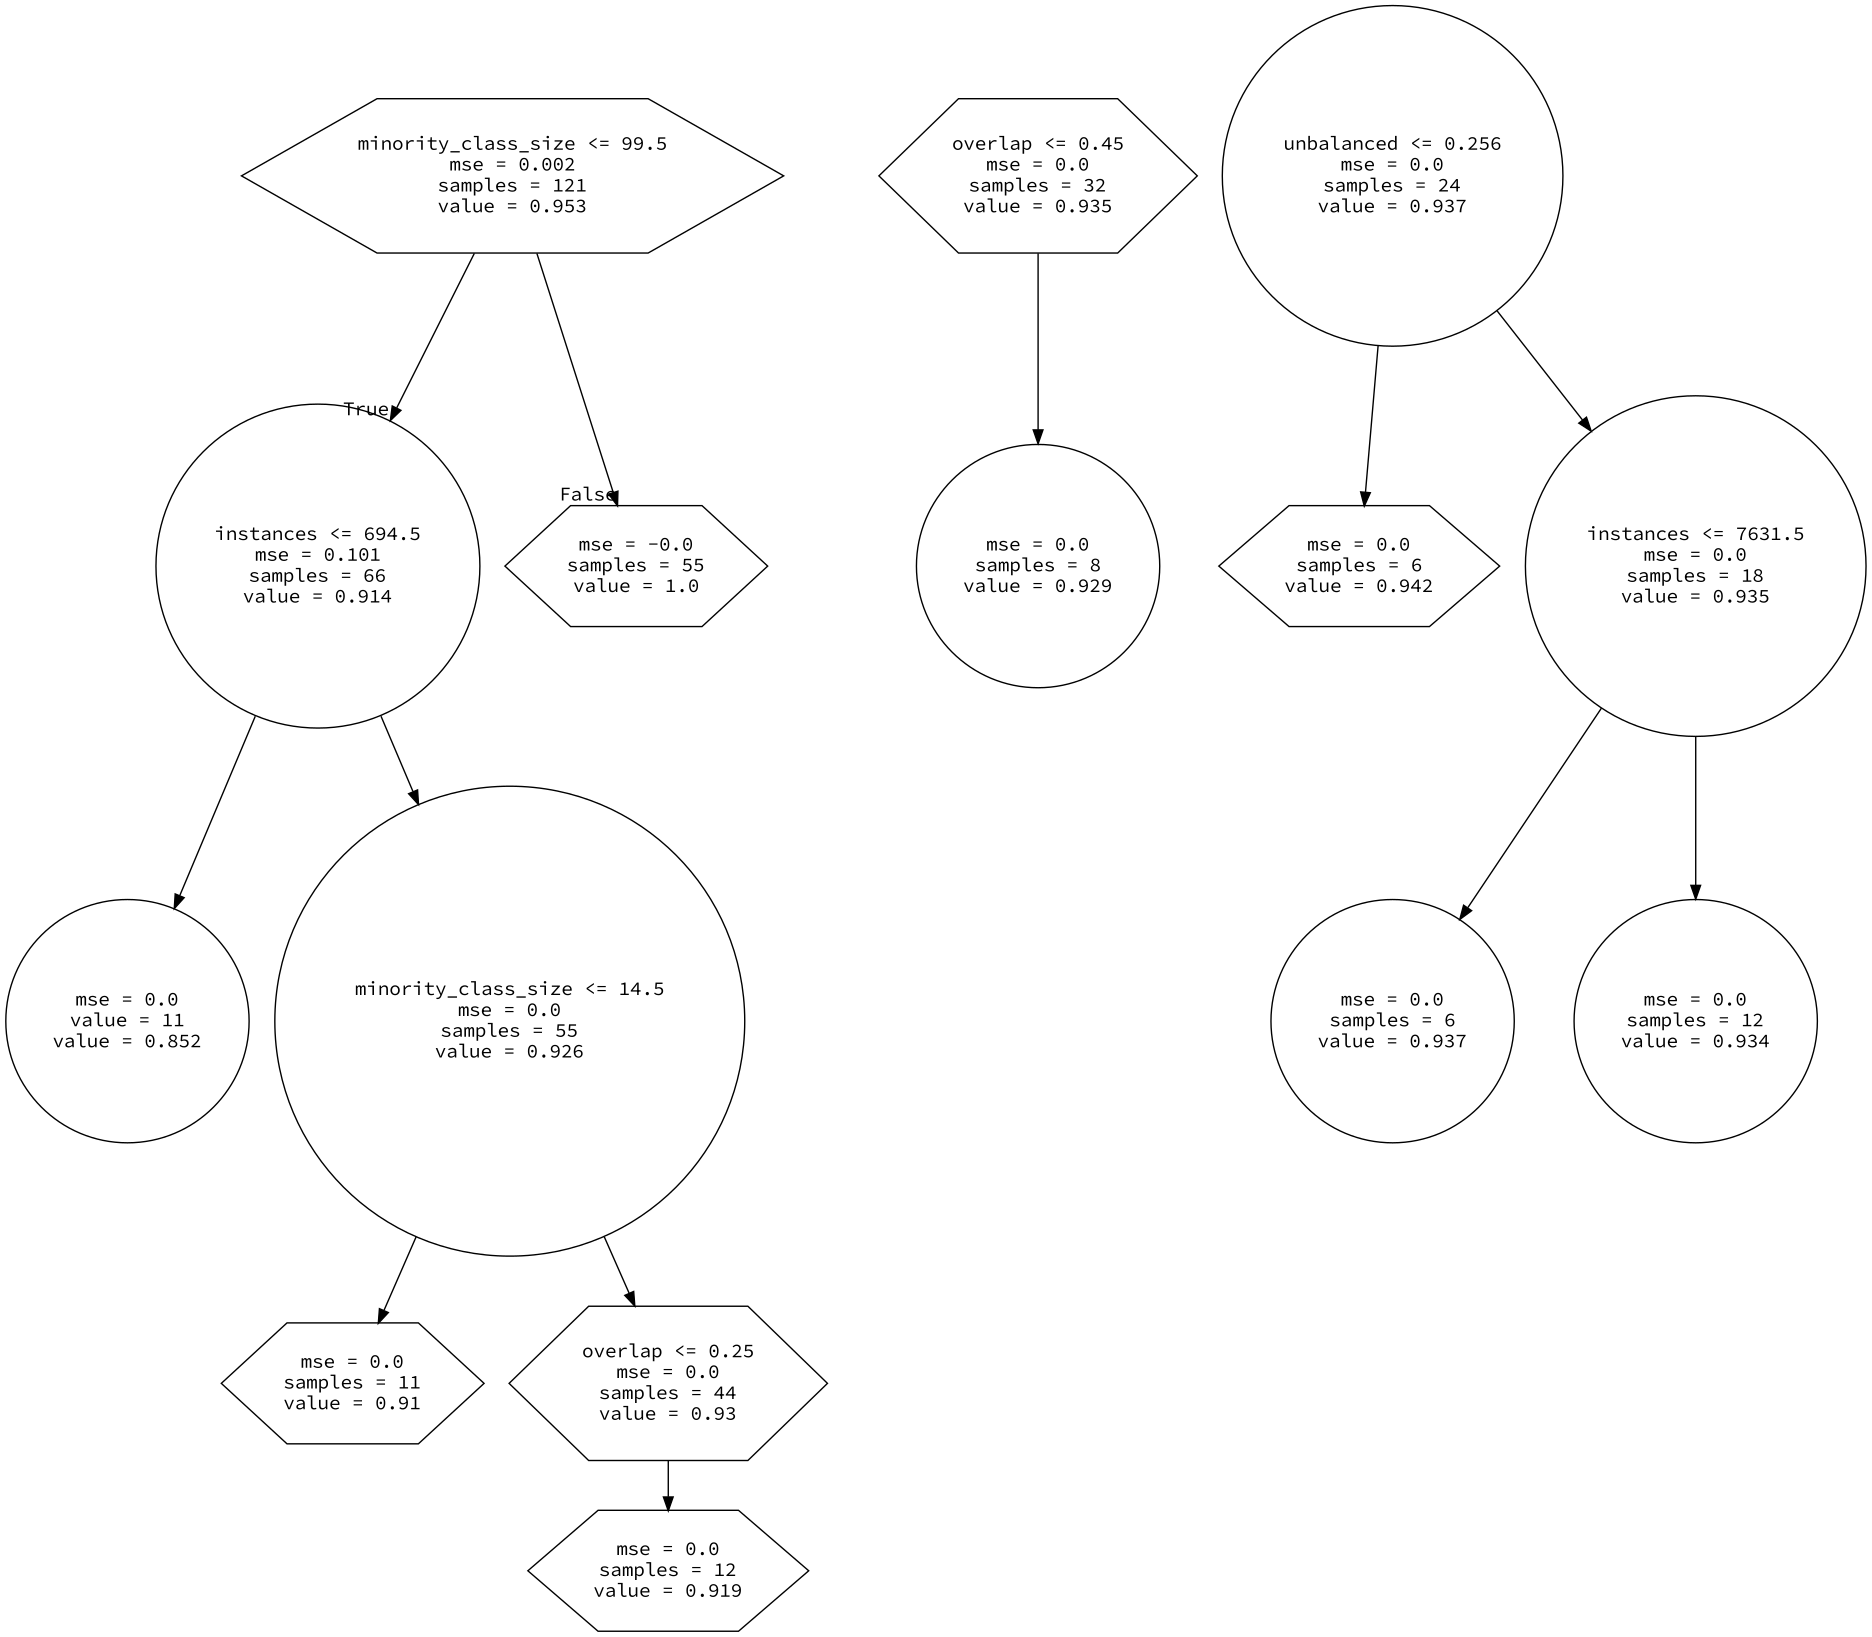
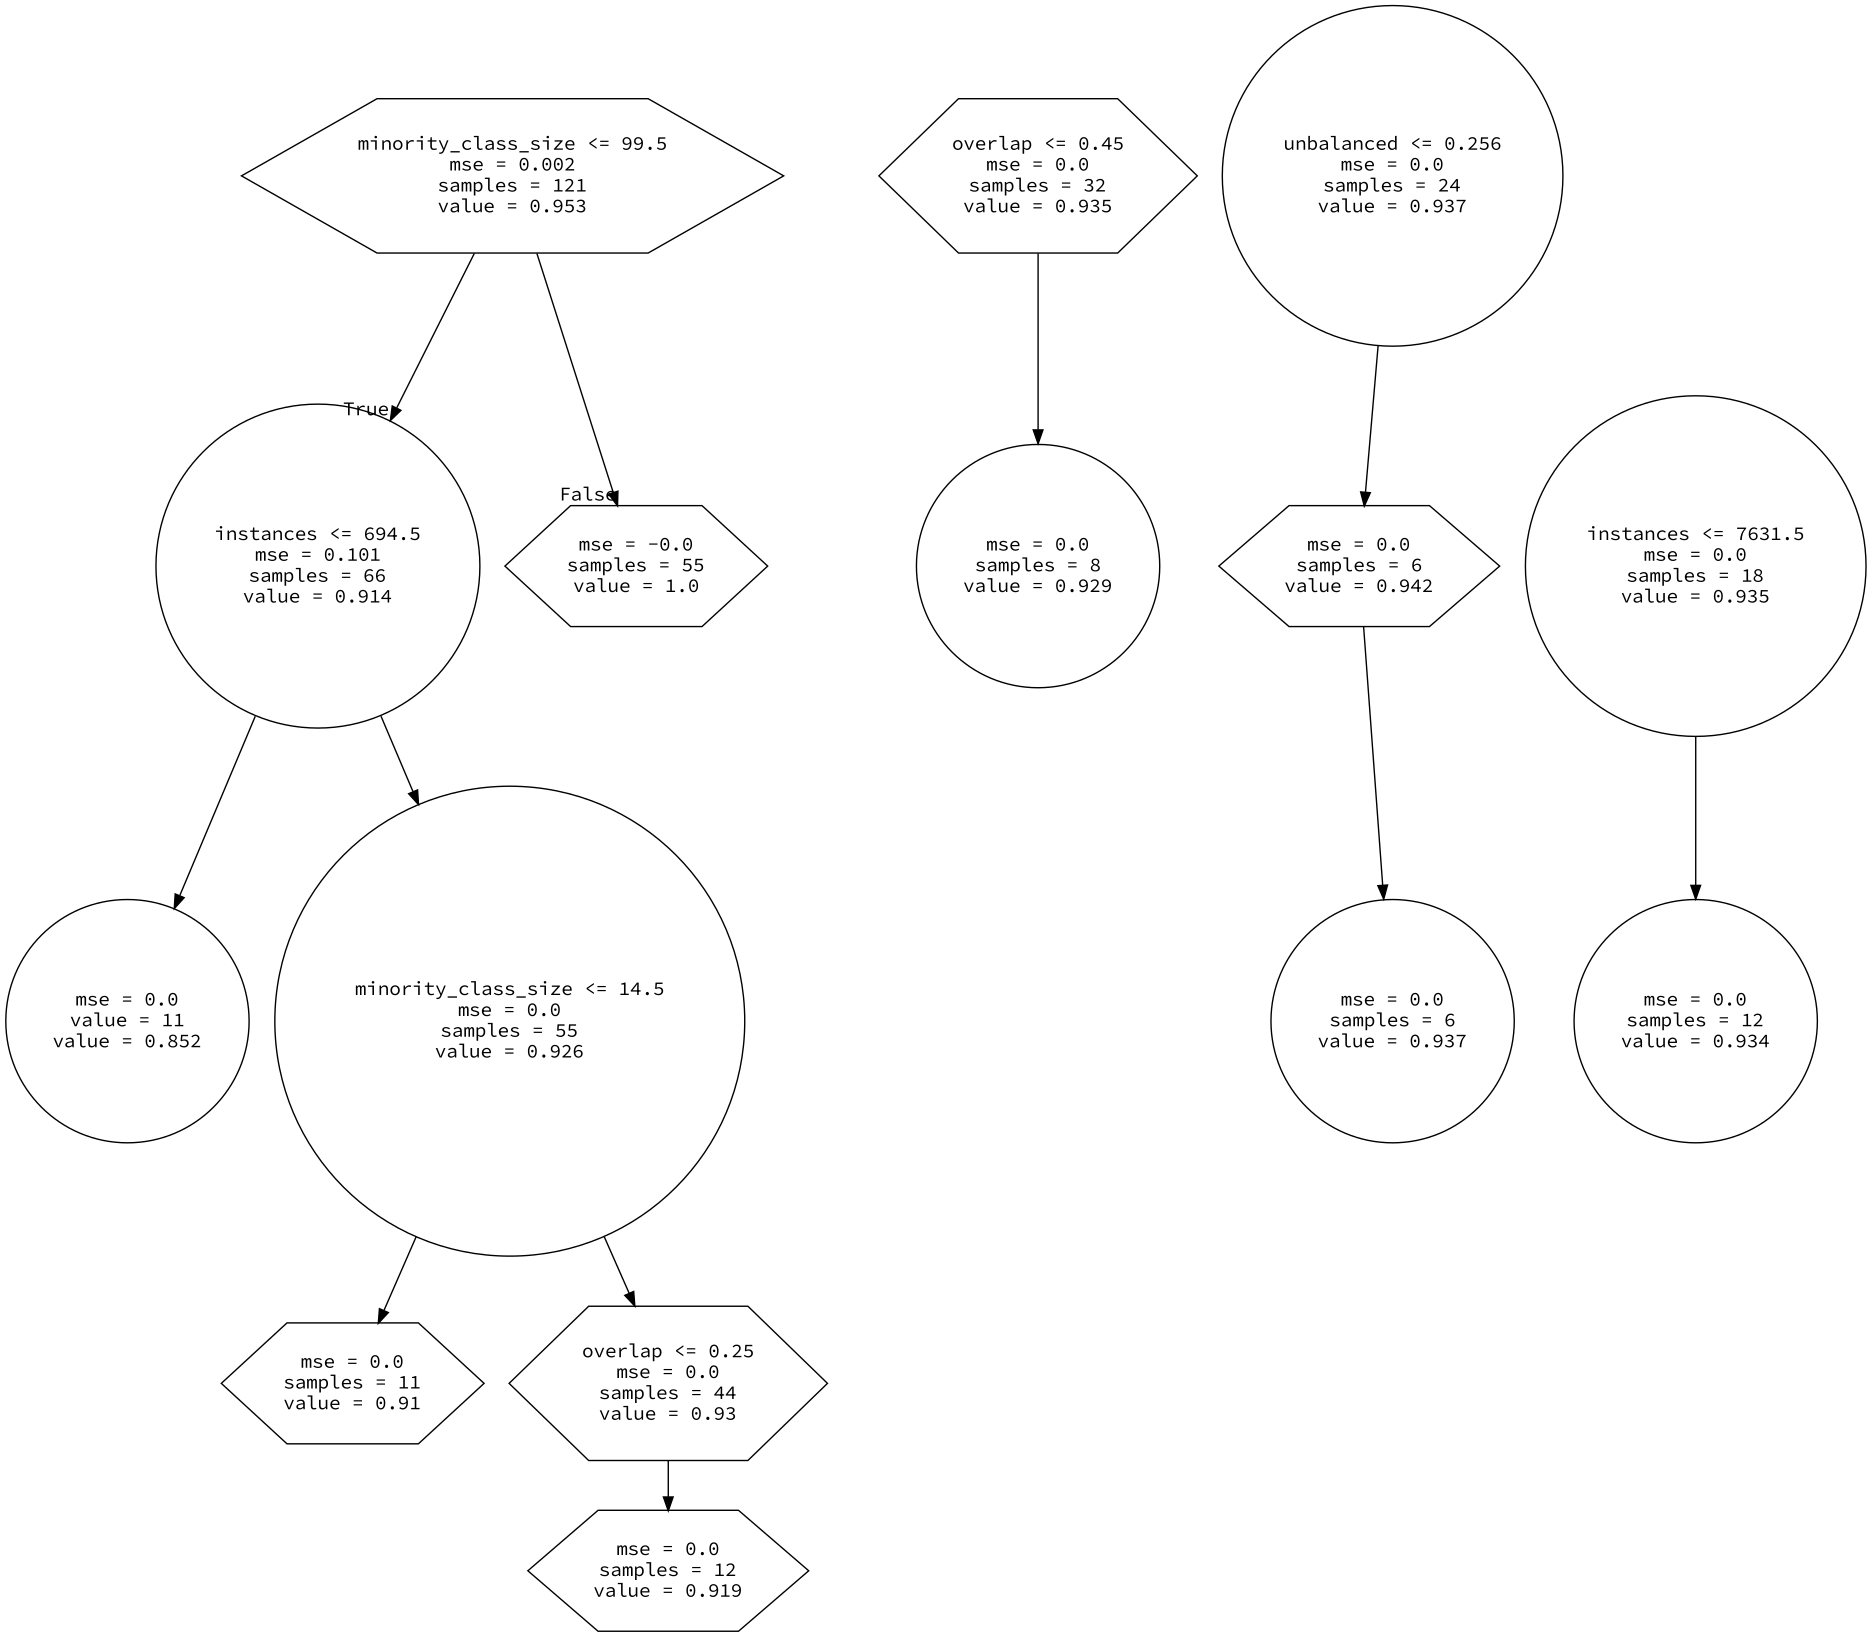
edge "unbalanced <= 0.256 mse = 0.0 samples = 24 value = 0.937" -> "instances <= 7631.5 mse = 0.0 samples = 18 value = 0.935": removed
edge "instances <= 7631.5 mse = 0.0 samples = 18 value = 0.935" -> "mse = 0.0 samples = 6 value = 0.937": now "mse = 0.0 samples = 6 value = 0.942" -> "mse = 0.0 samples = 6 value = 0.937"
